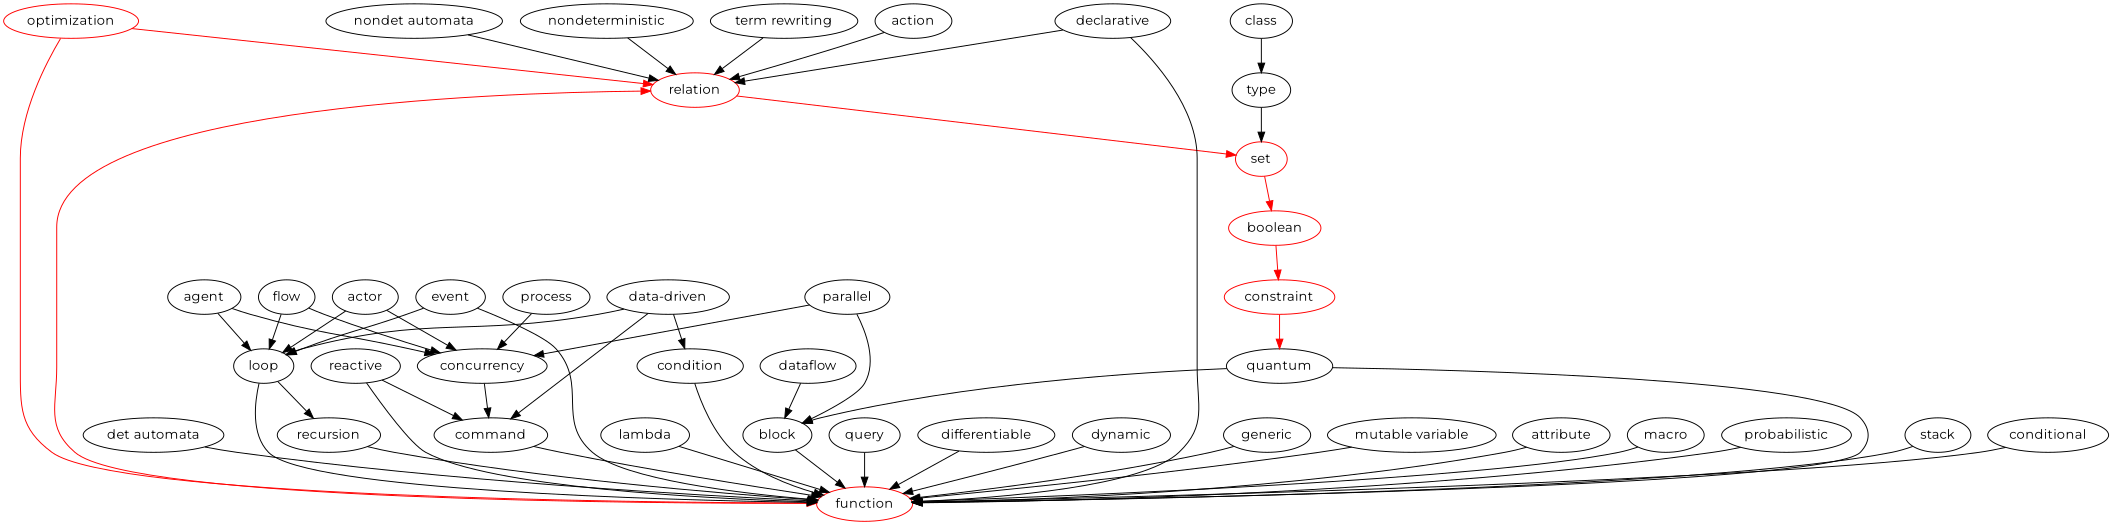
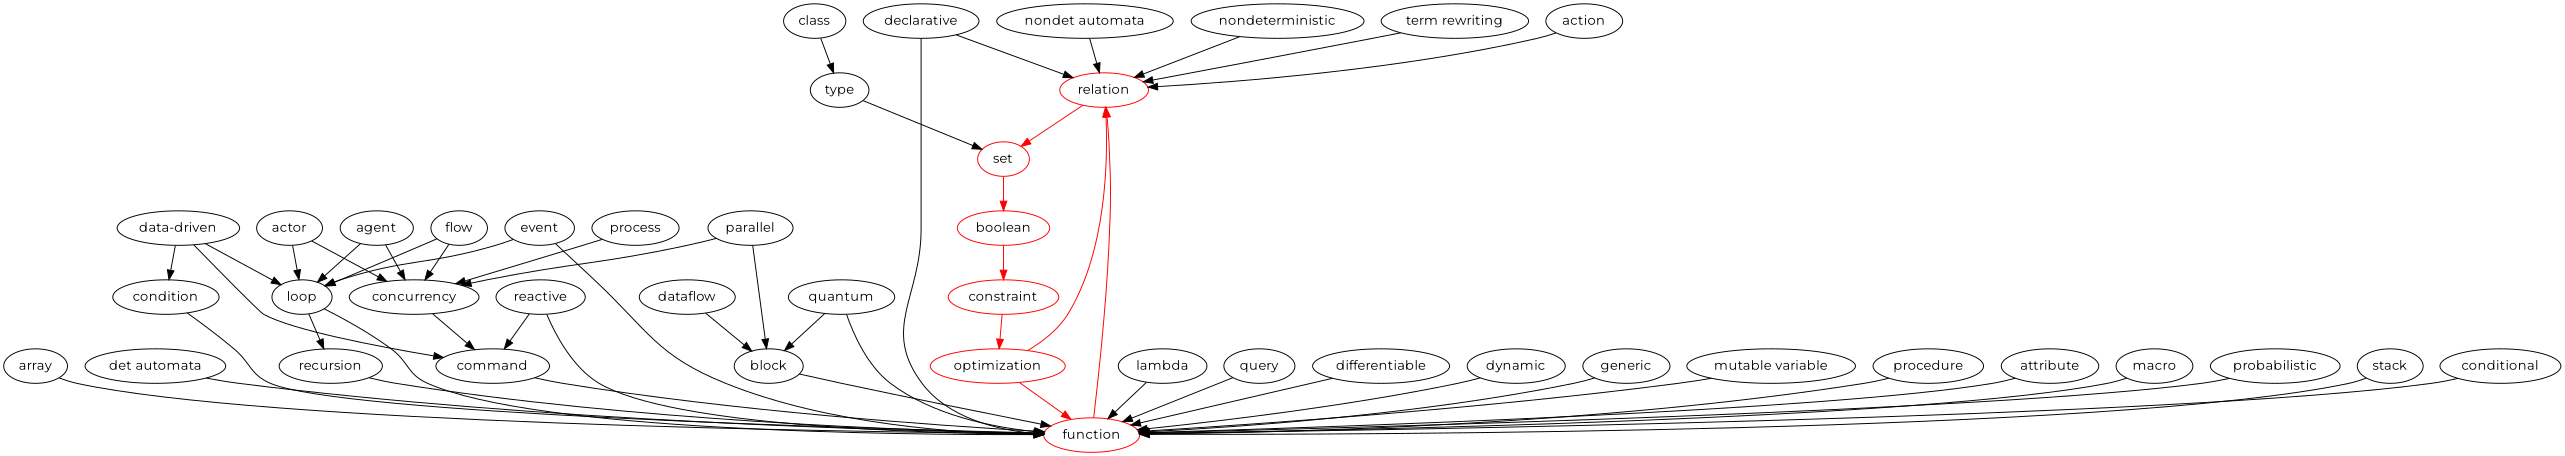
edge "constraint" -> "quantum": now "constraint" -> "optimization"
node "array": added
node "procedure": added
